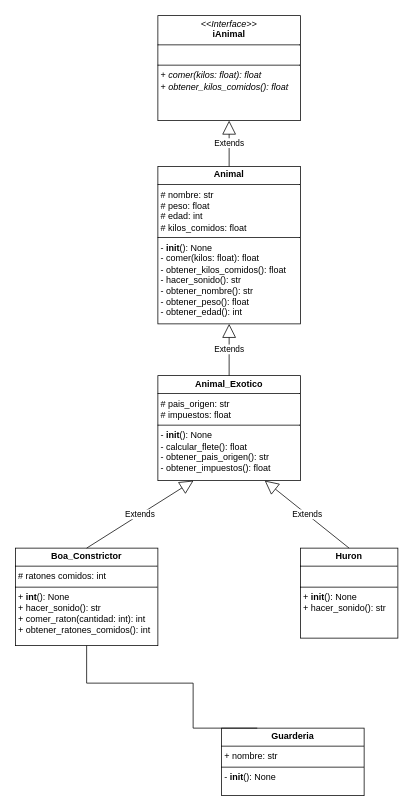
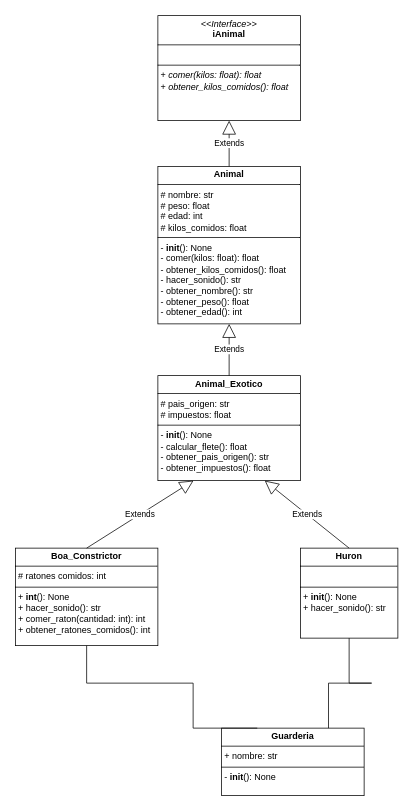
edge "Huron + init(): None + hacer_sonido(): str" -- "Guarderia + nombre: str - init(): None": added
